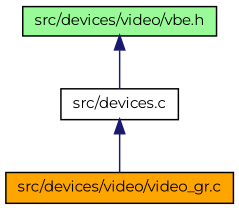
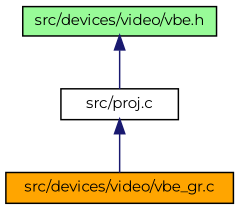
node "src/devices.c": label "src/devices.c" -> "src/proj.c"
node "src/devices/video/video_gr.c": label "src/devices/video/video_gr.c" -> "src/devices/video/vbe_gr.c"
